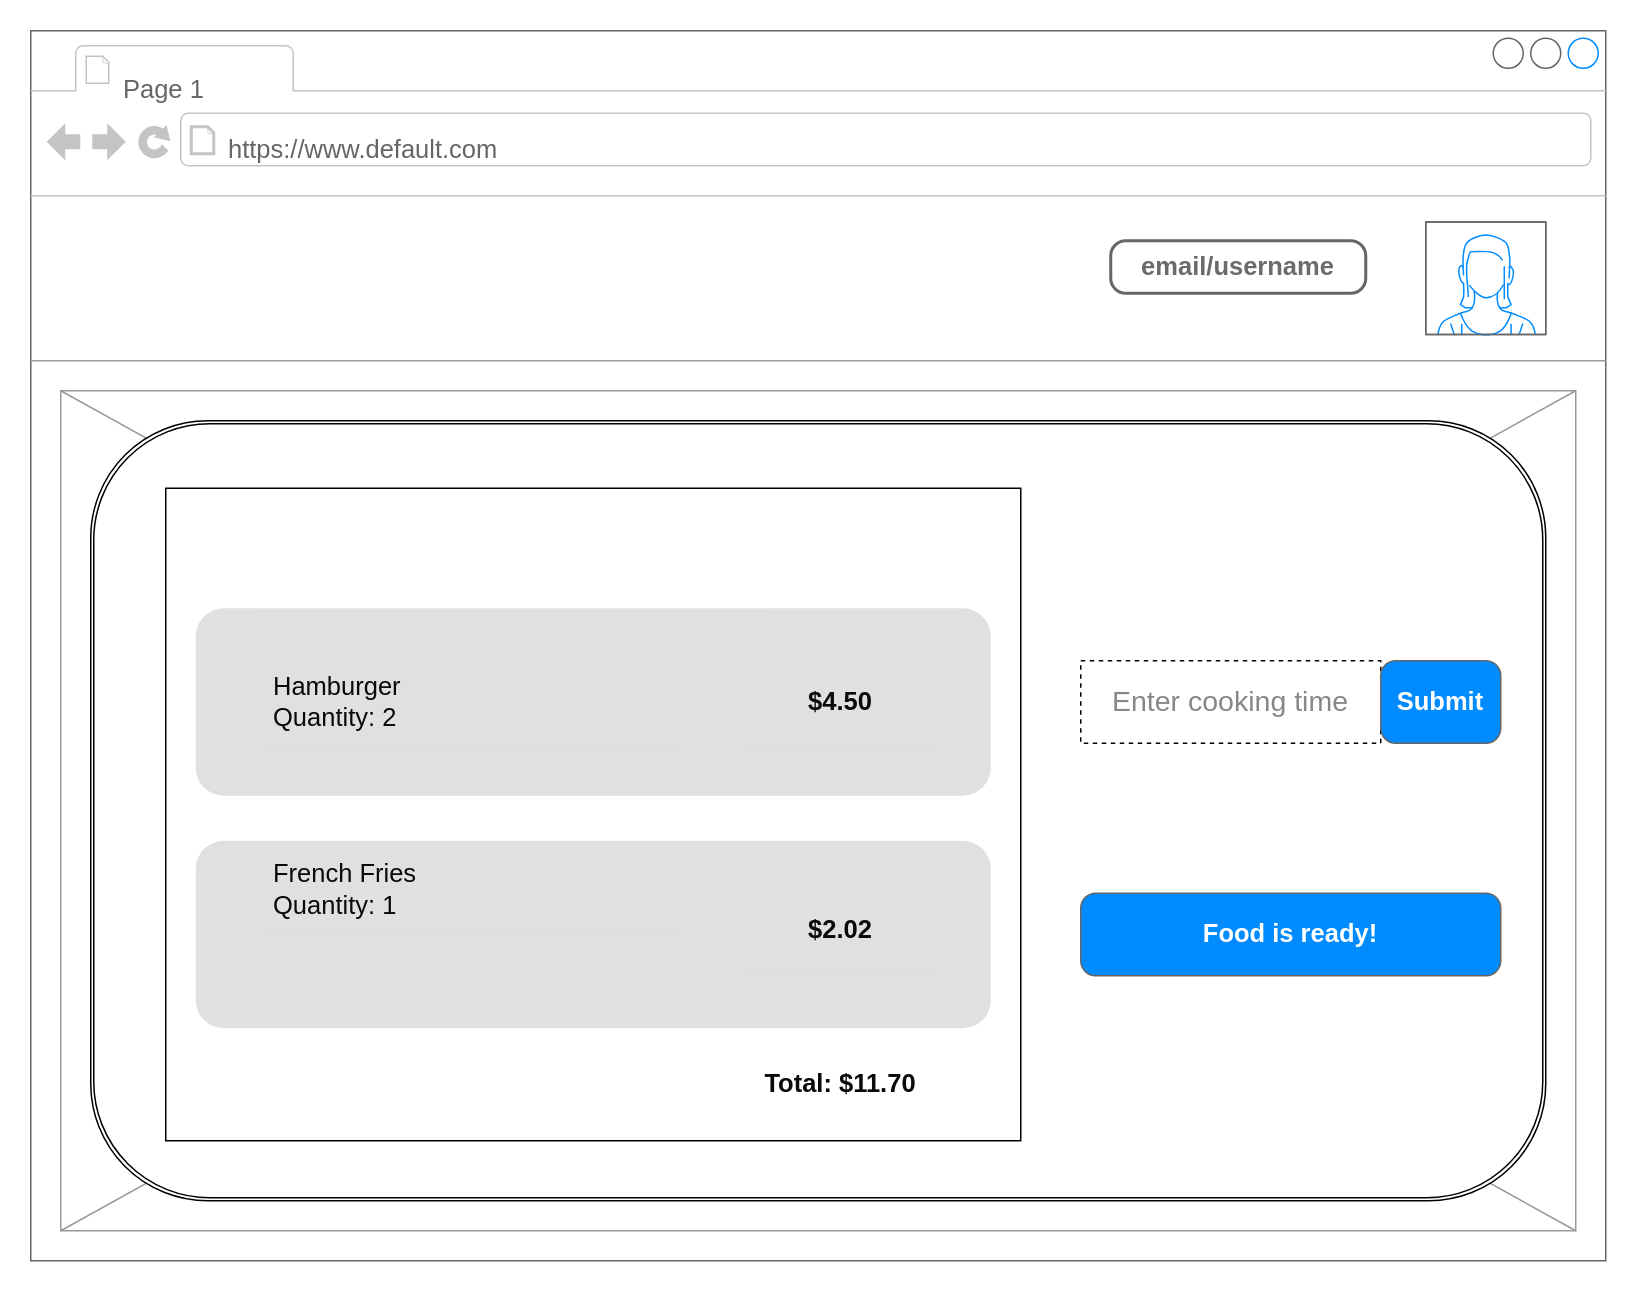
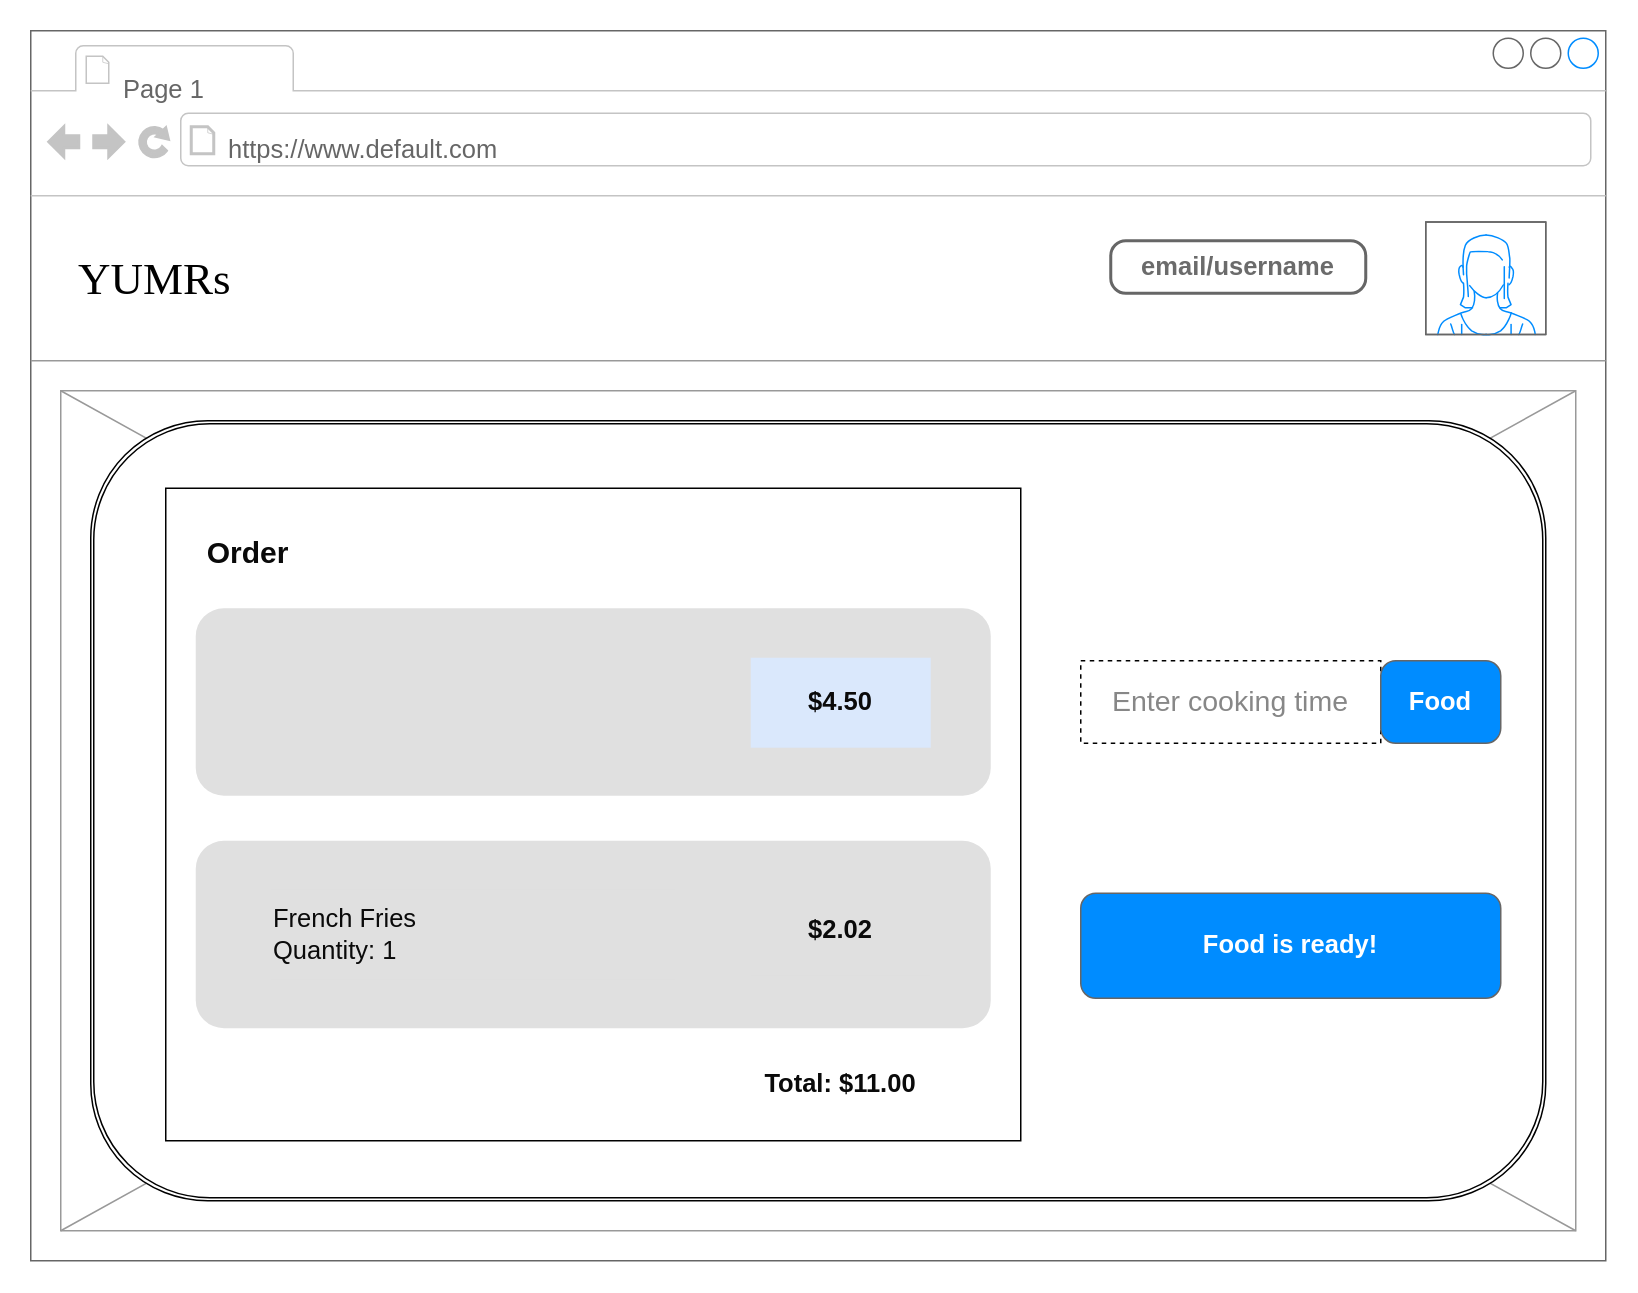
node "YUMRs": added
node "Order": added
node "Hamburger Quantity: 2": removed
node "$4.50": fillcolor #e0e0e0 -> #dae8fc
node "Submit": label "Submit" -> "Food"
node "French Fries Quantity: 1": moved (473, 890) -> (473, 935)
node "Food is ready!": size 420x83 -> 420x105
node "Total: $11.70": label "Total: $11.70" -> "Total: $11.00"
